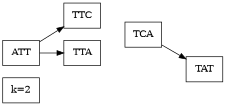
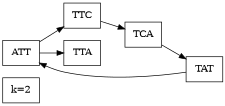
edge "TTC" -> "TCA": added
edge "TAT" -> "ATT": added
